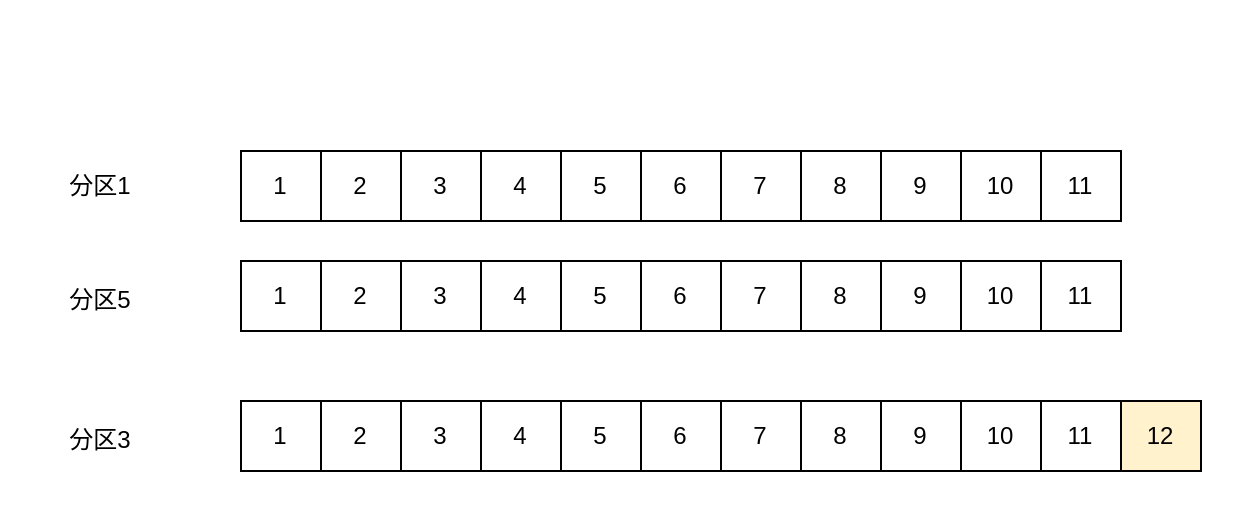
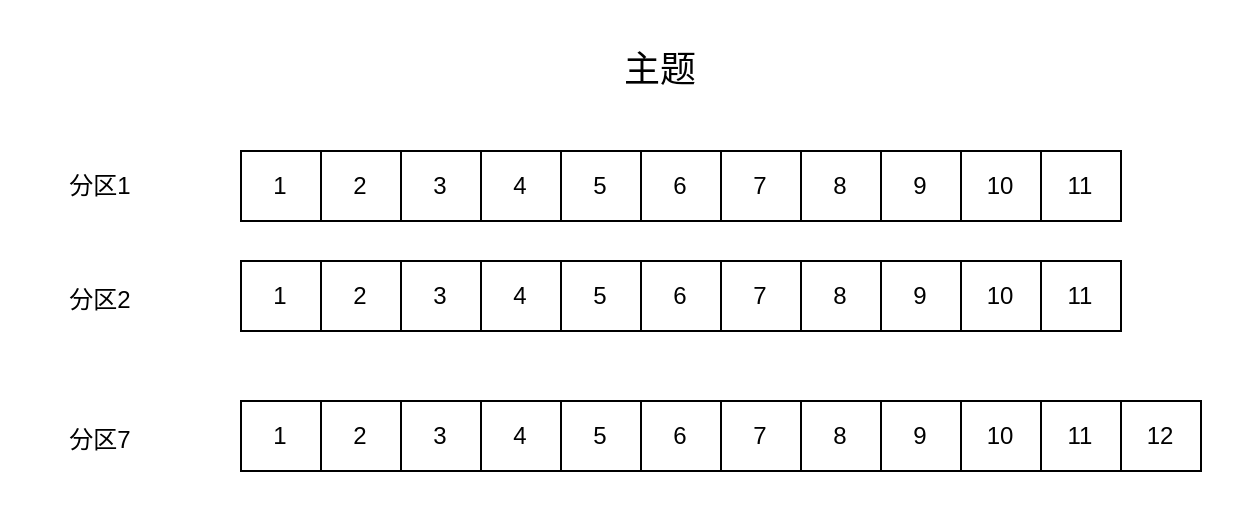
node "主题": added
node "分区5": label "分区5" -> "分区2"
node "12": fillcolor #fff2cc -> #ffffff
node "分区3": label "分区3" -> "分区7"
